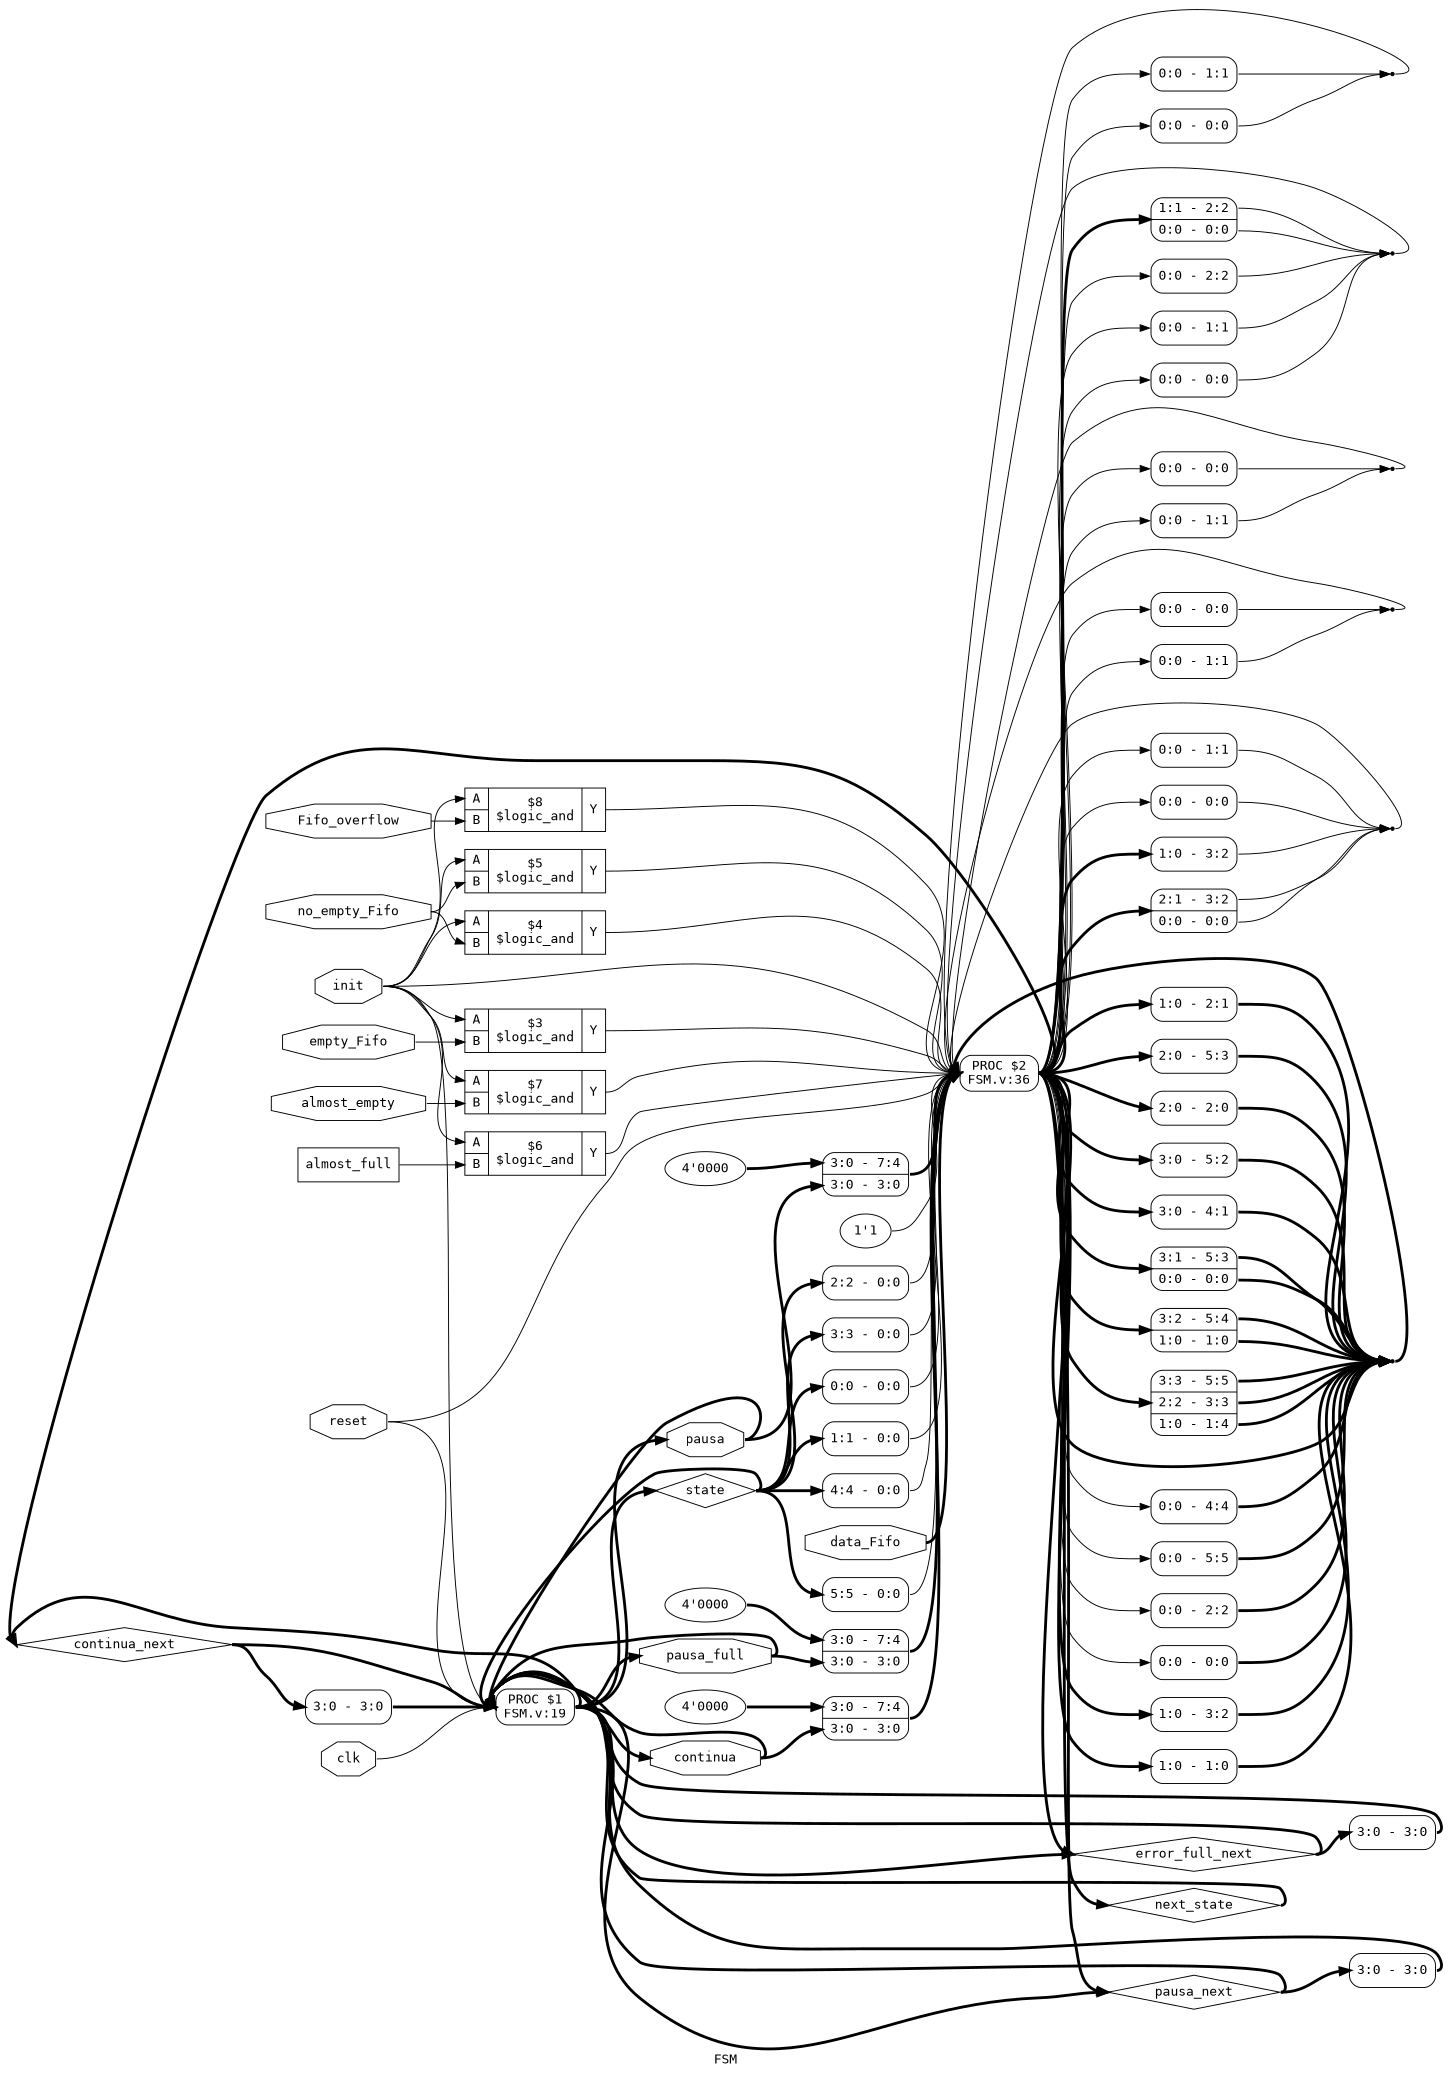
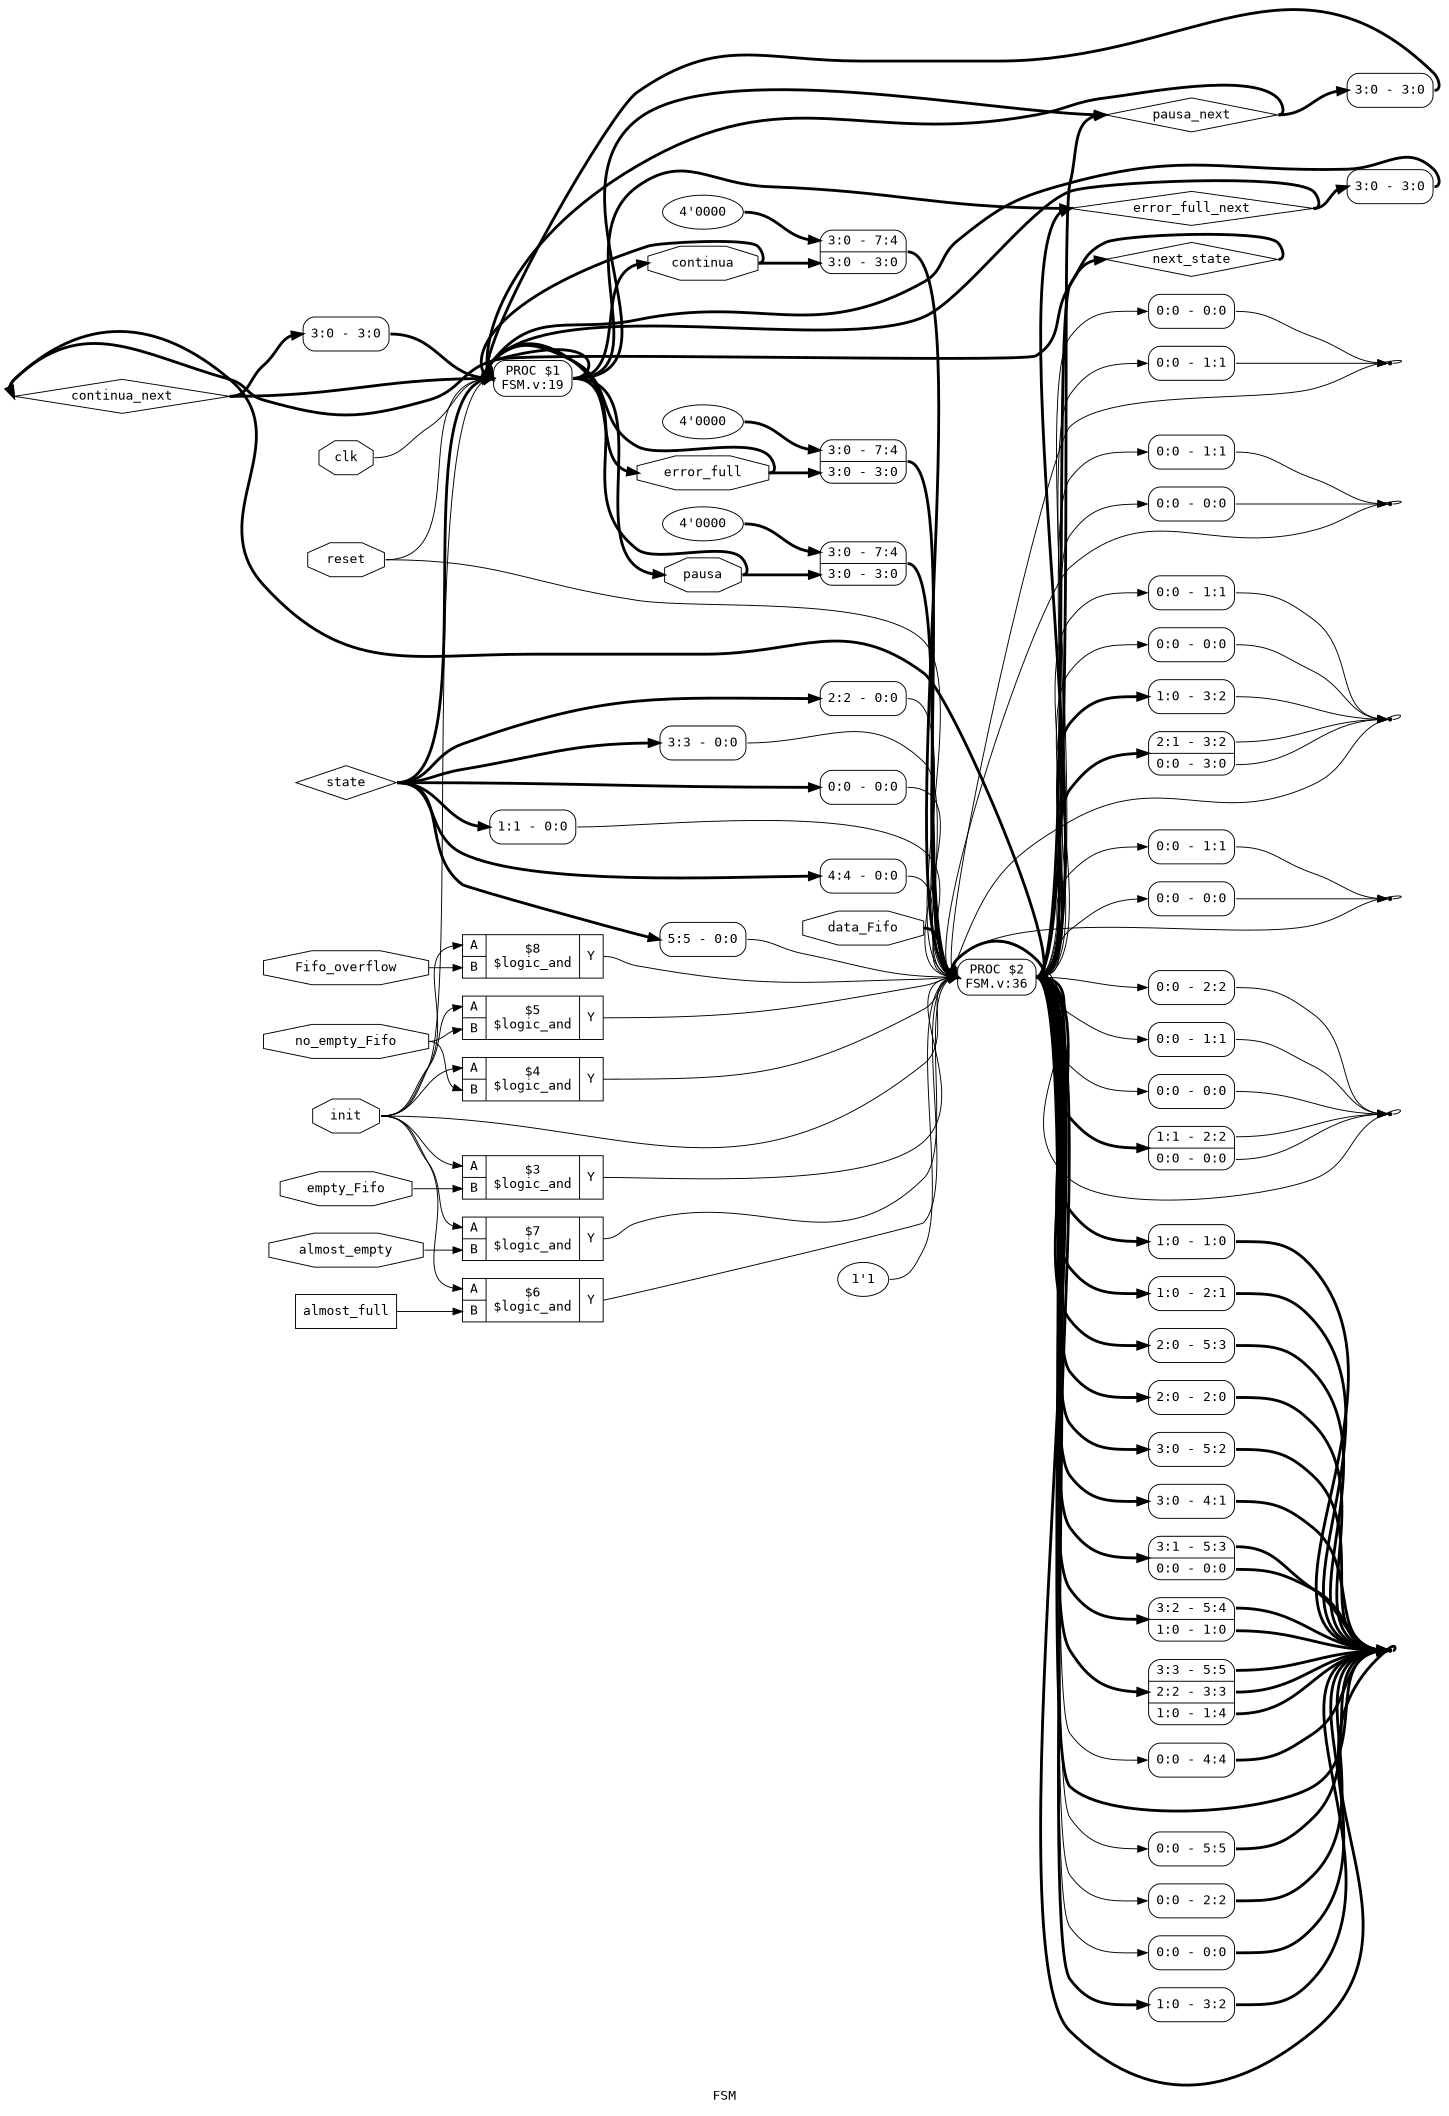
node "2:1 - 3:2": text "0:0 - 0:0" -> "0:0 - 3:0"
edge "PROC $1 FSM.v:19" -> "state": removed
node "pausa_full": label "pausa_full" -> "error_full"
